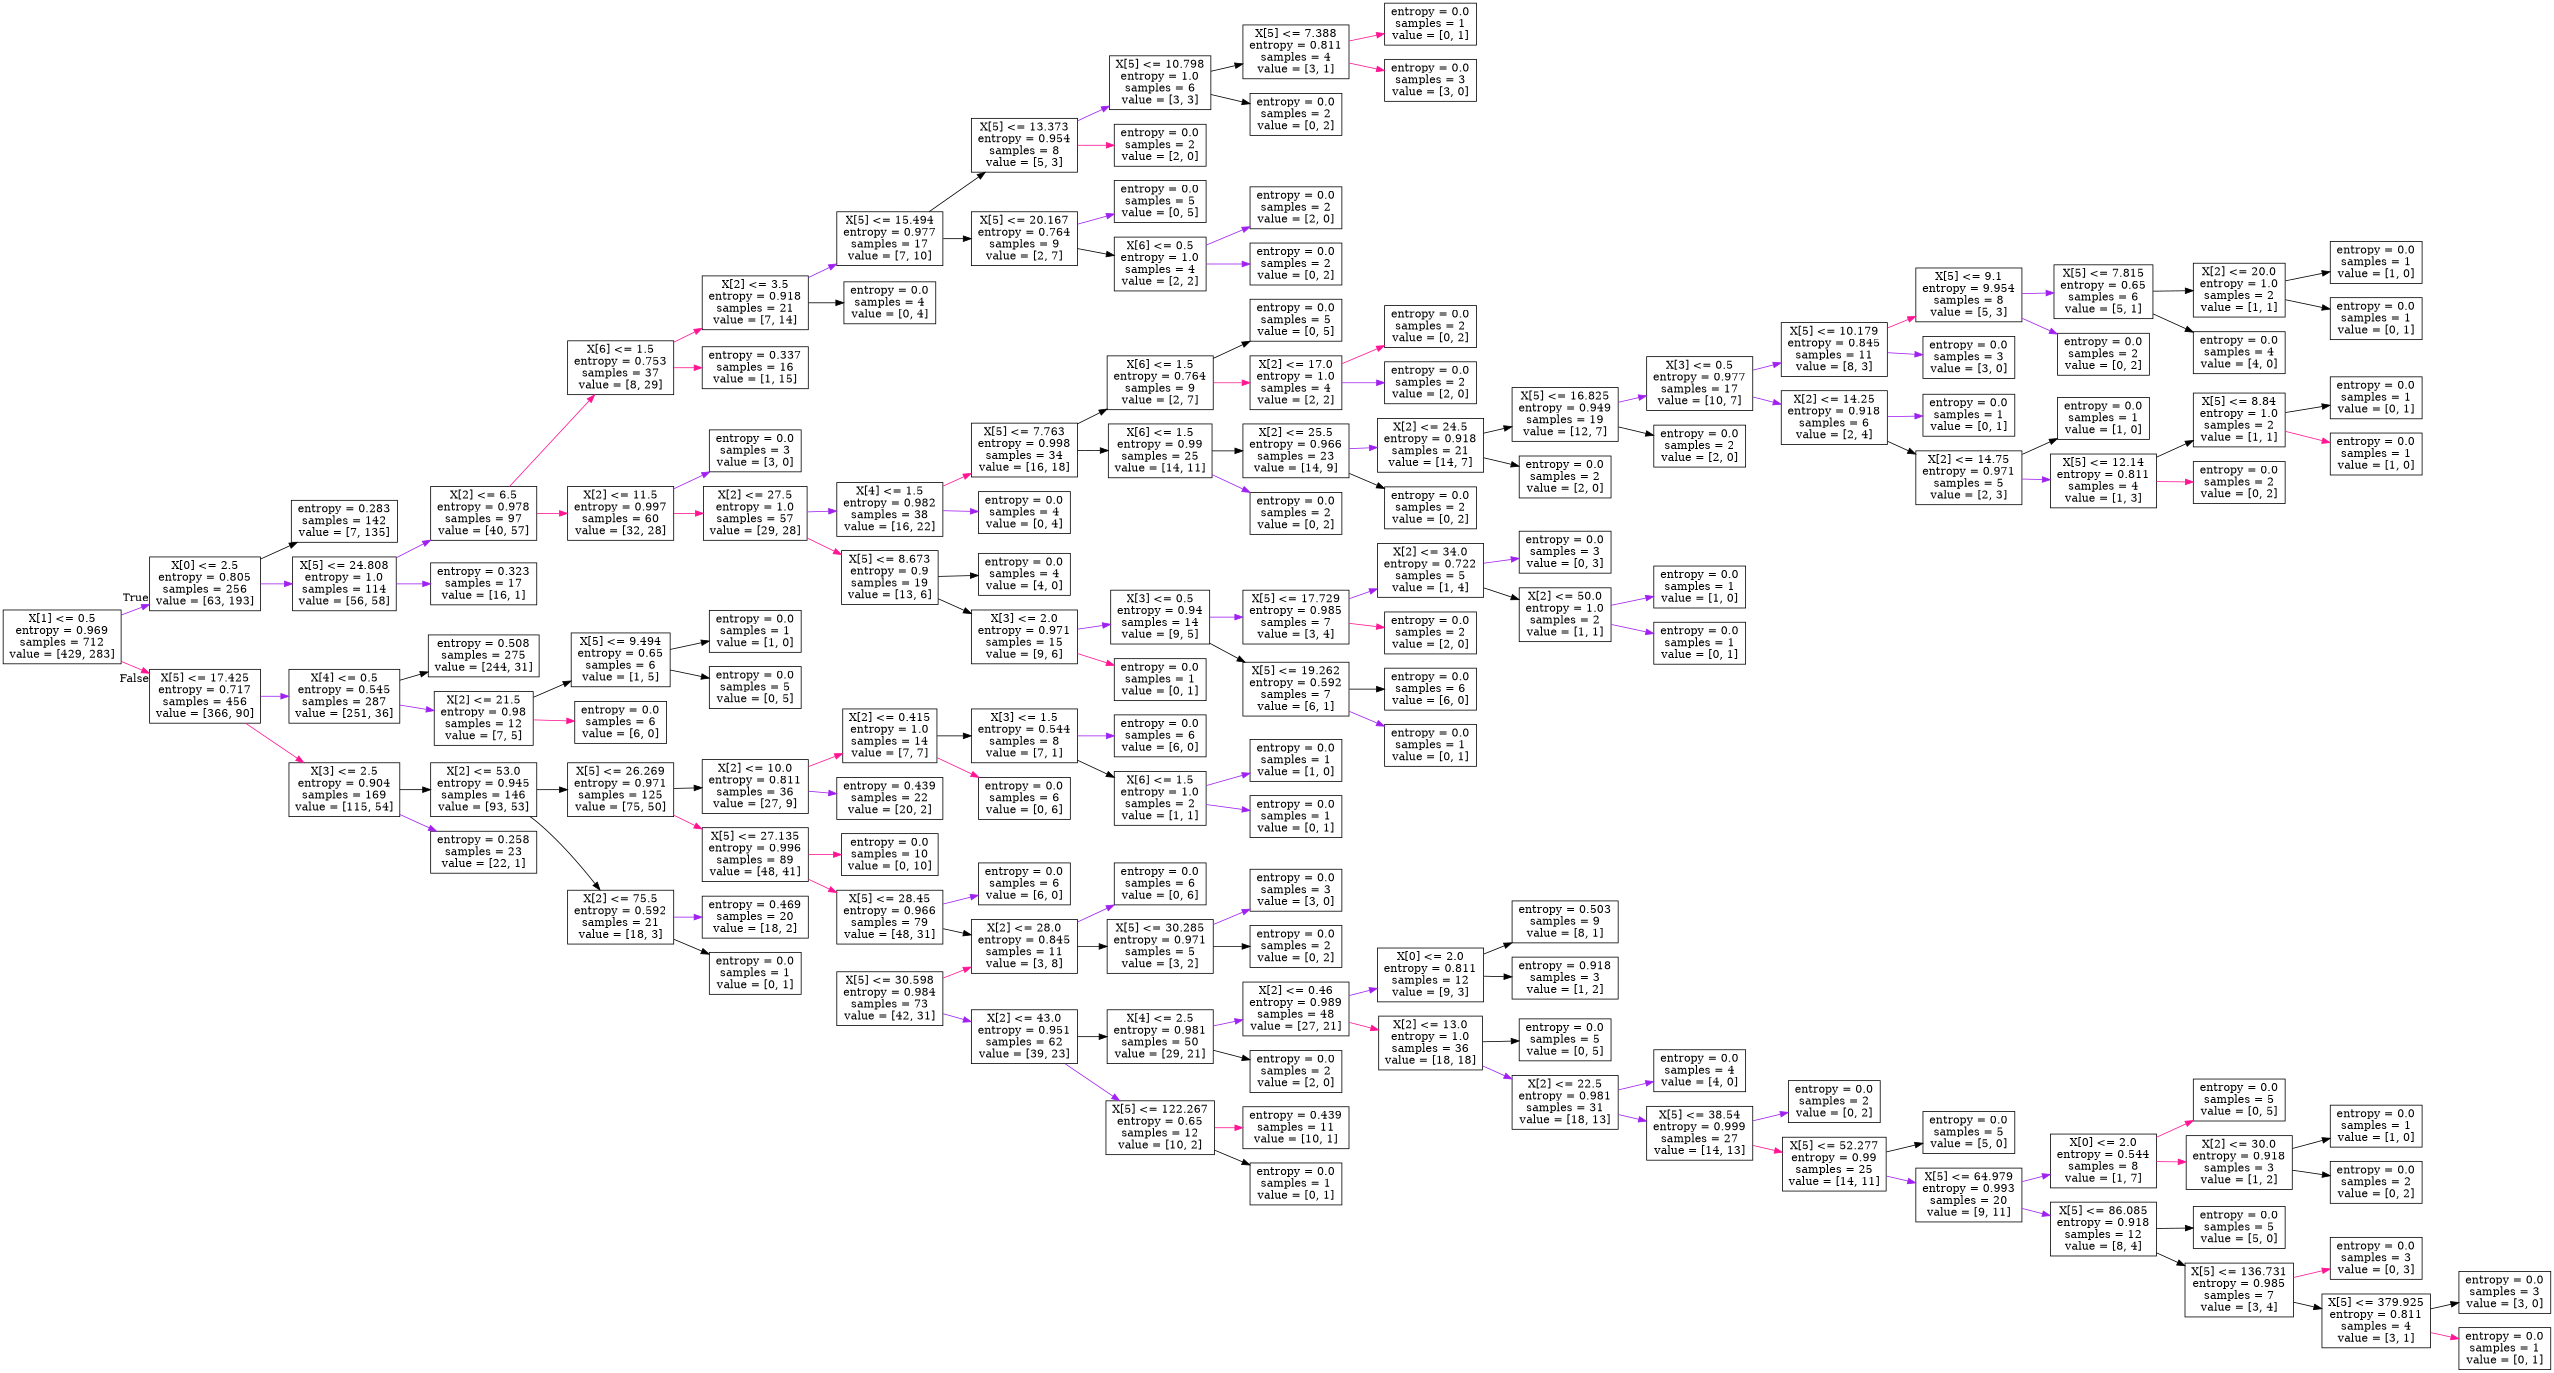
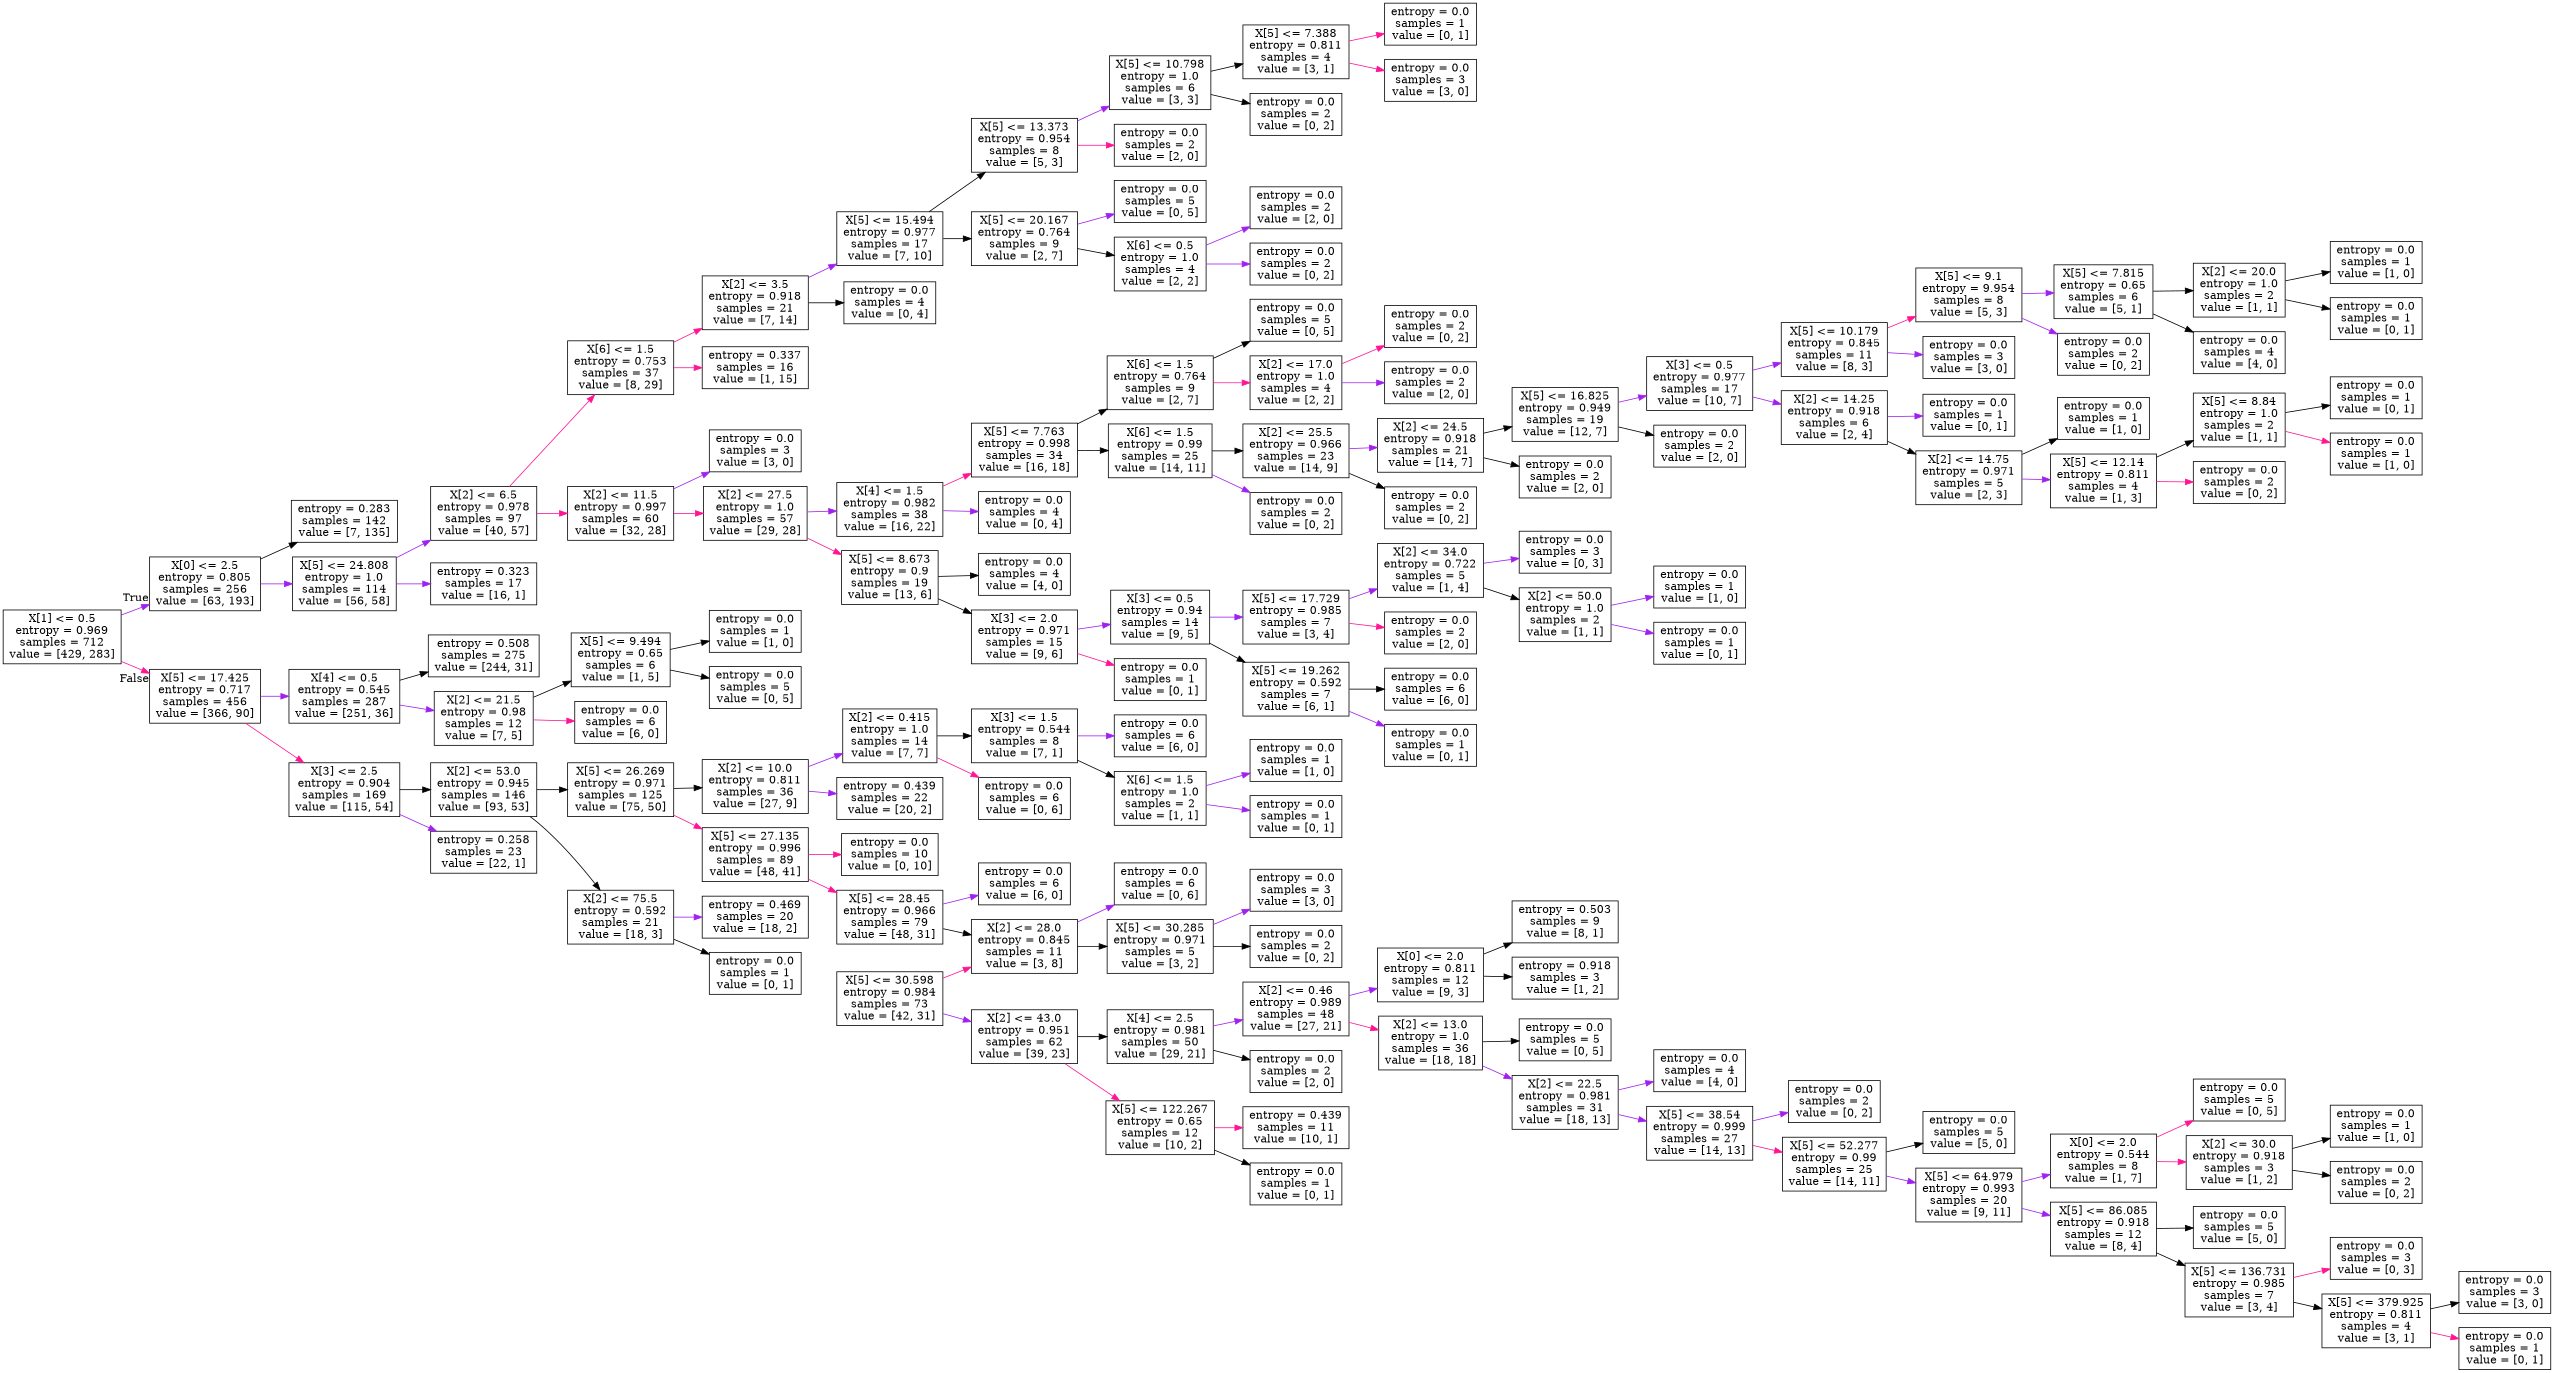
edge "X[2] <= 10.0 entropy = 0.811 samples = 36 value = [27, 9]" -> "X[2] <= 0.415 entropy = 1.0 samples = 14 value = [7, 7]": color deeppink -> purple
edge "X[2] <= 43.0 entropy = 0.951 samples = 62 value = [39, 23]" -> "X[5] <= 122.267 entropy = 0.65 samples = 12 value = [10, 2]": color purple -> deeppink
